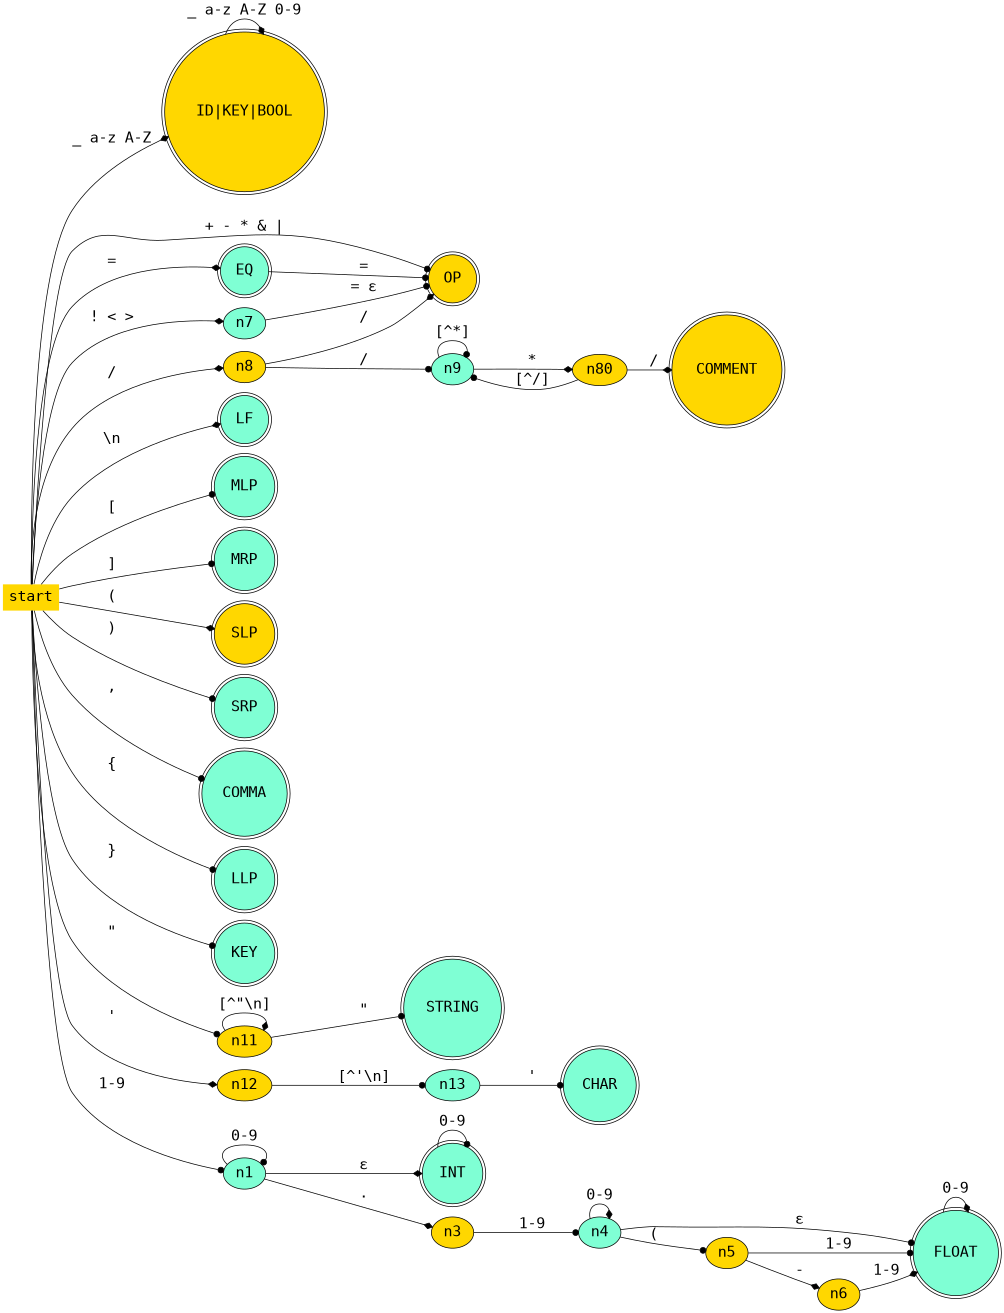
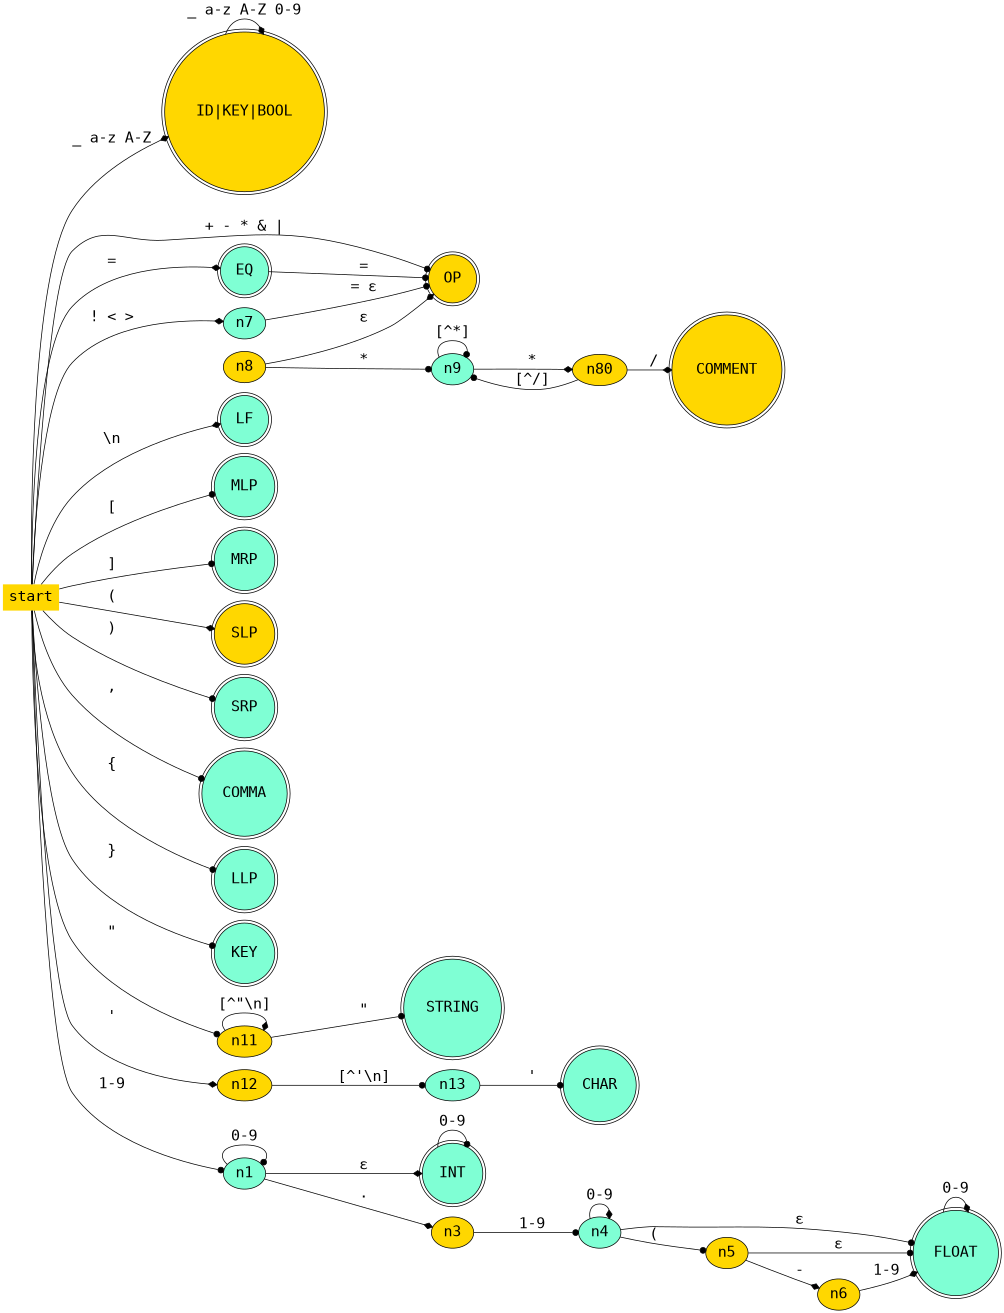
edge "n8" -> "OP": label "/" -> "ε"
edge "n8" -> "n9": label "/" -> "*"
edge "start" -> "n8": removed, label "/"
edge "n5" -> "FLOAT": label "1-9" -> "ε"
